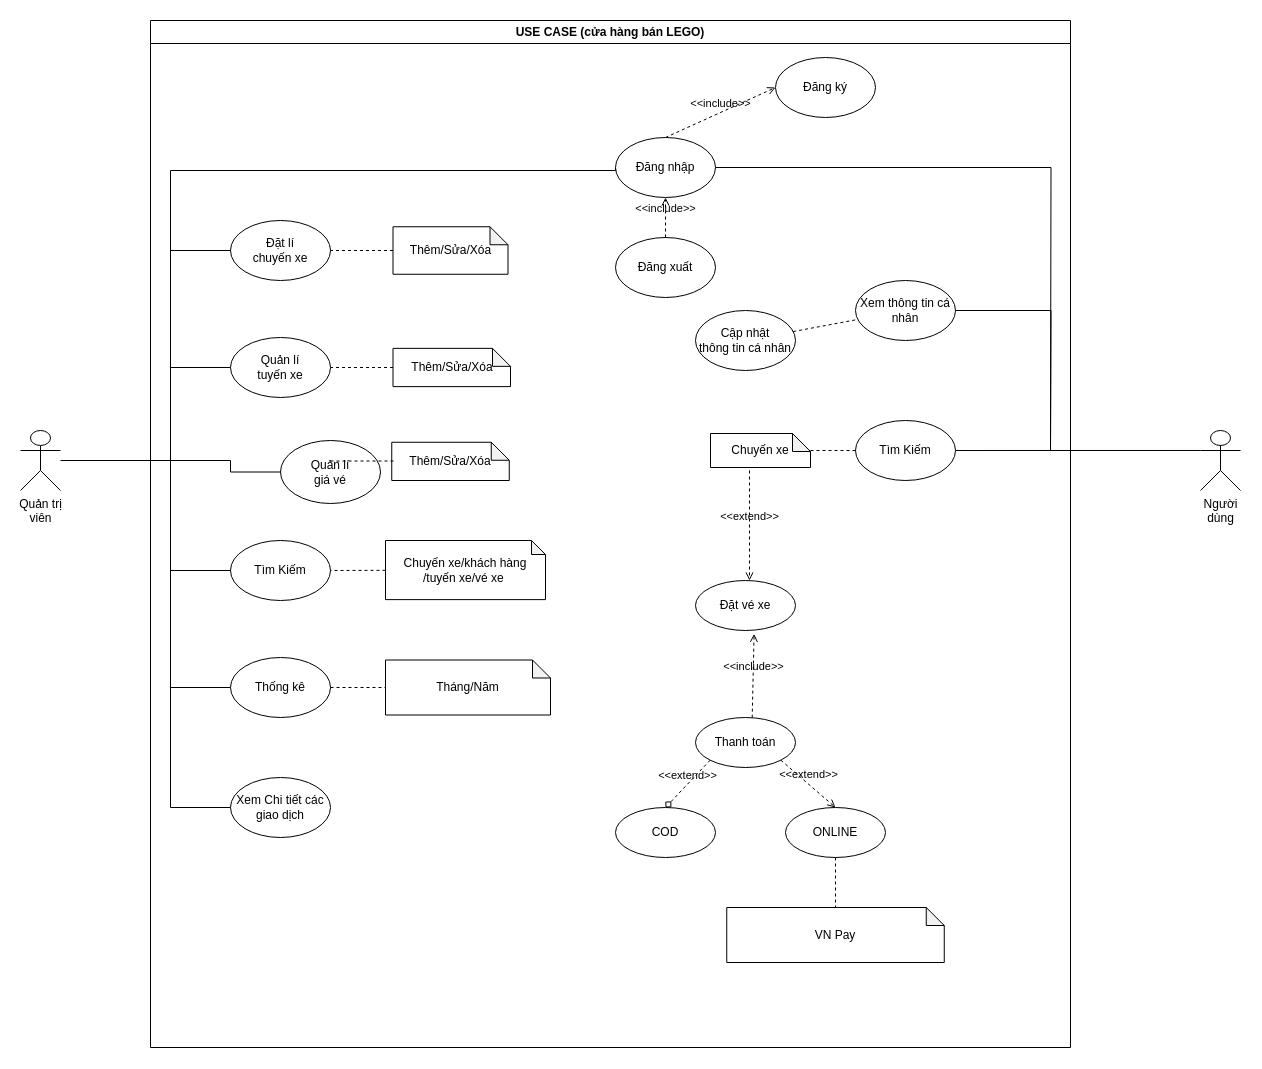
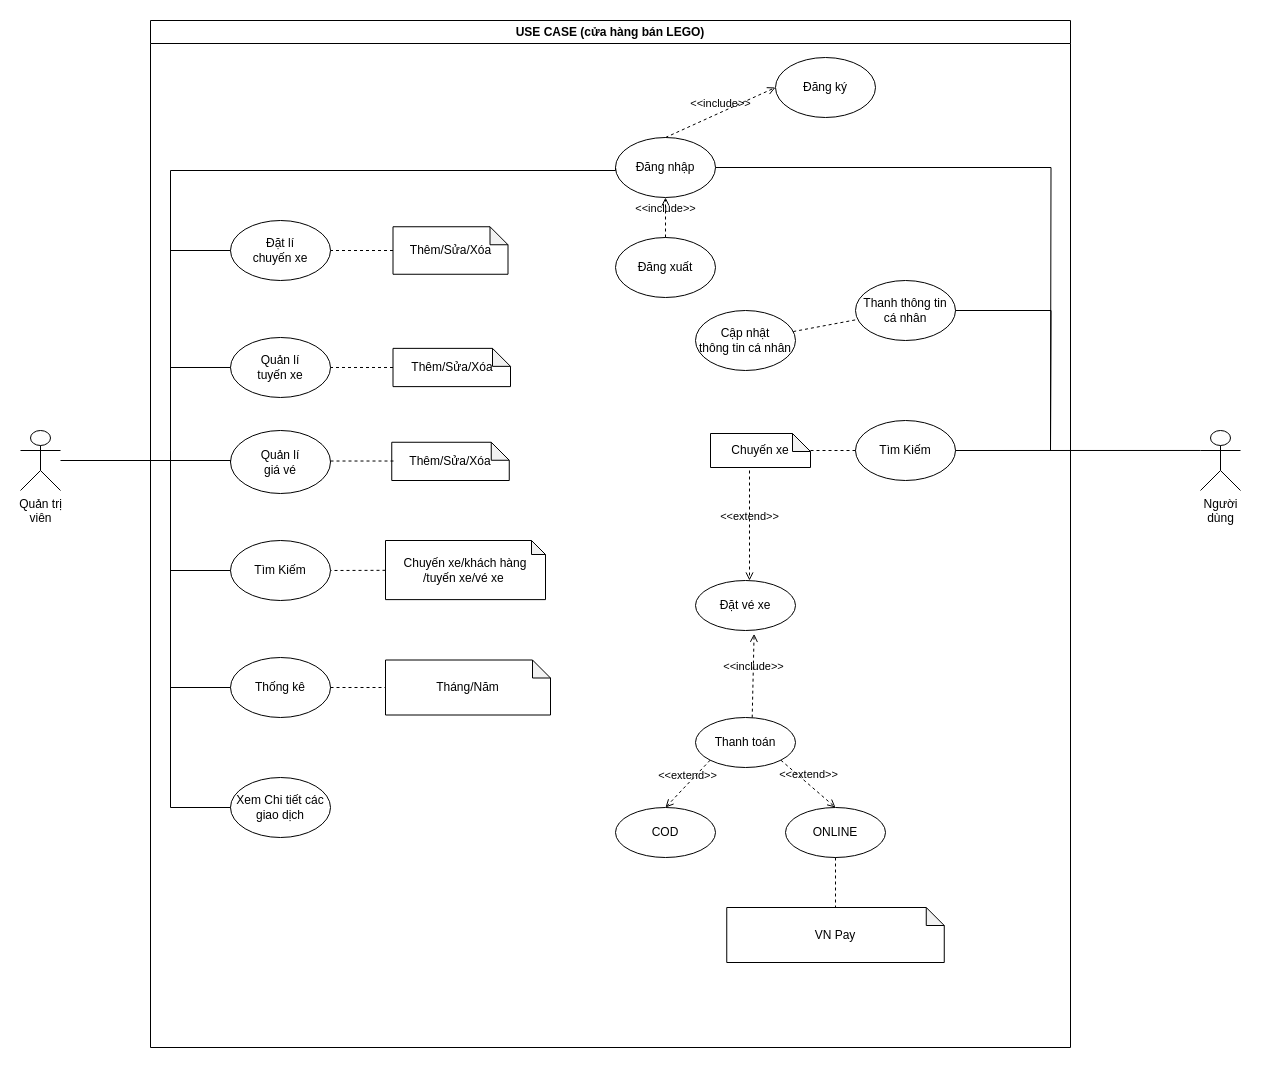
node "Xem thông tin cá nhân": label "Xem thông tin cá nhân" -> "Thanh thông tin cá nhân"
node "Quản lí giá vé": moved (331, 472) -> (281, 462)
edge "Thanh toán" -> "COD": arrowhead diamond -> open
